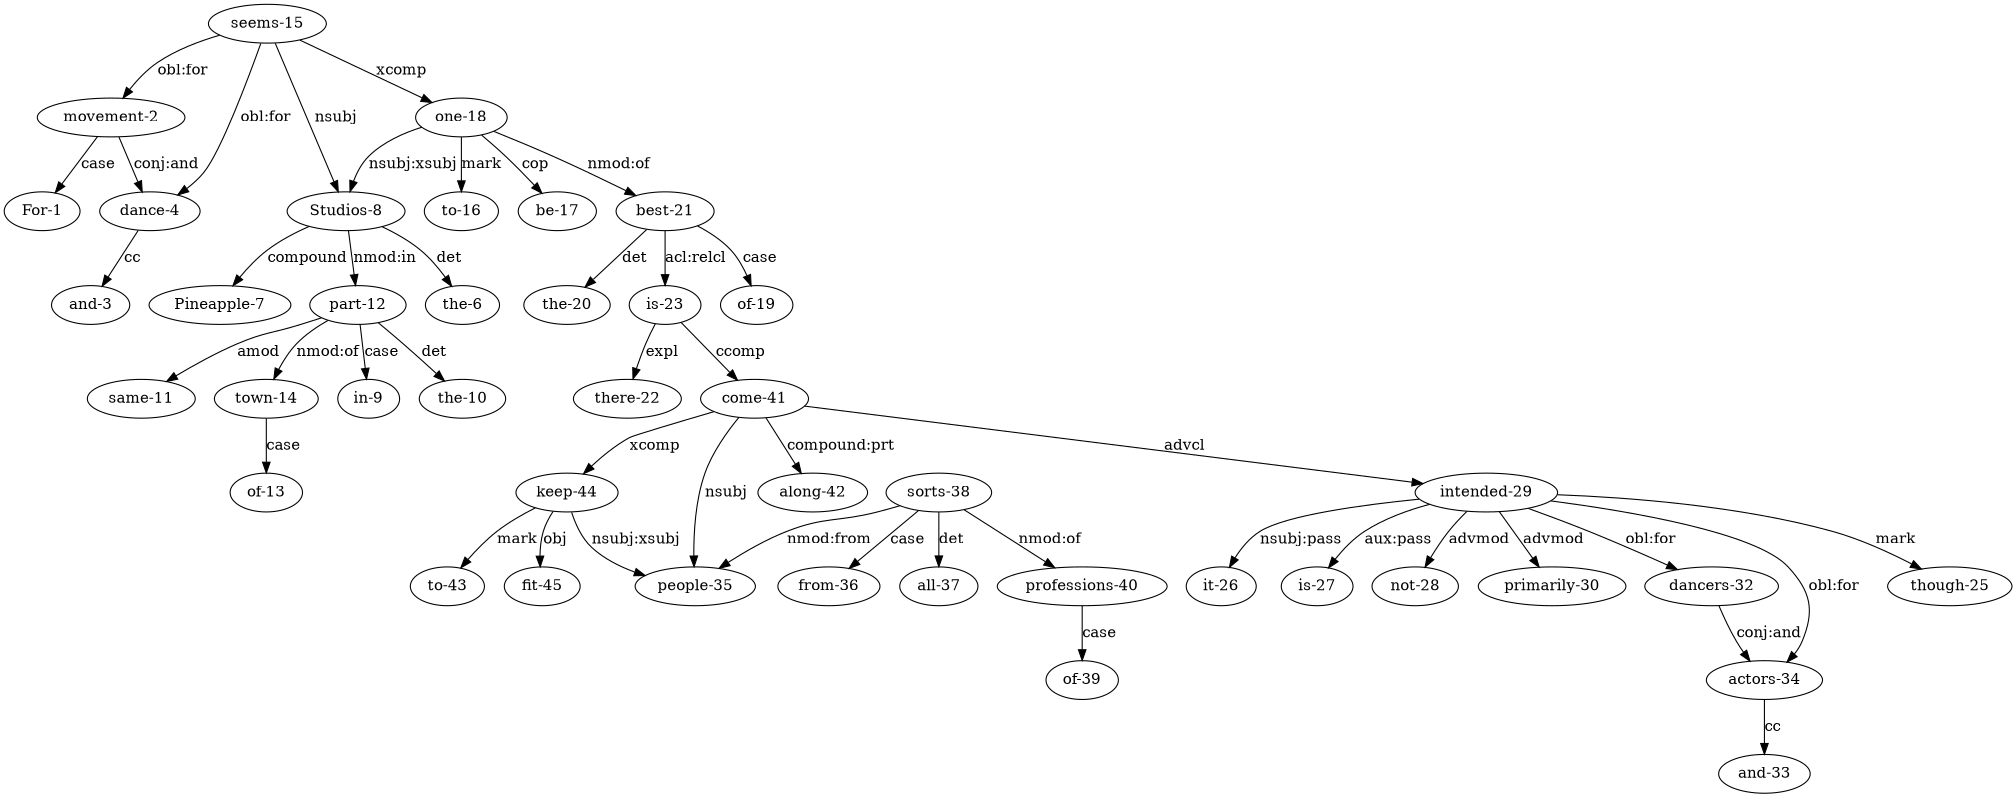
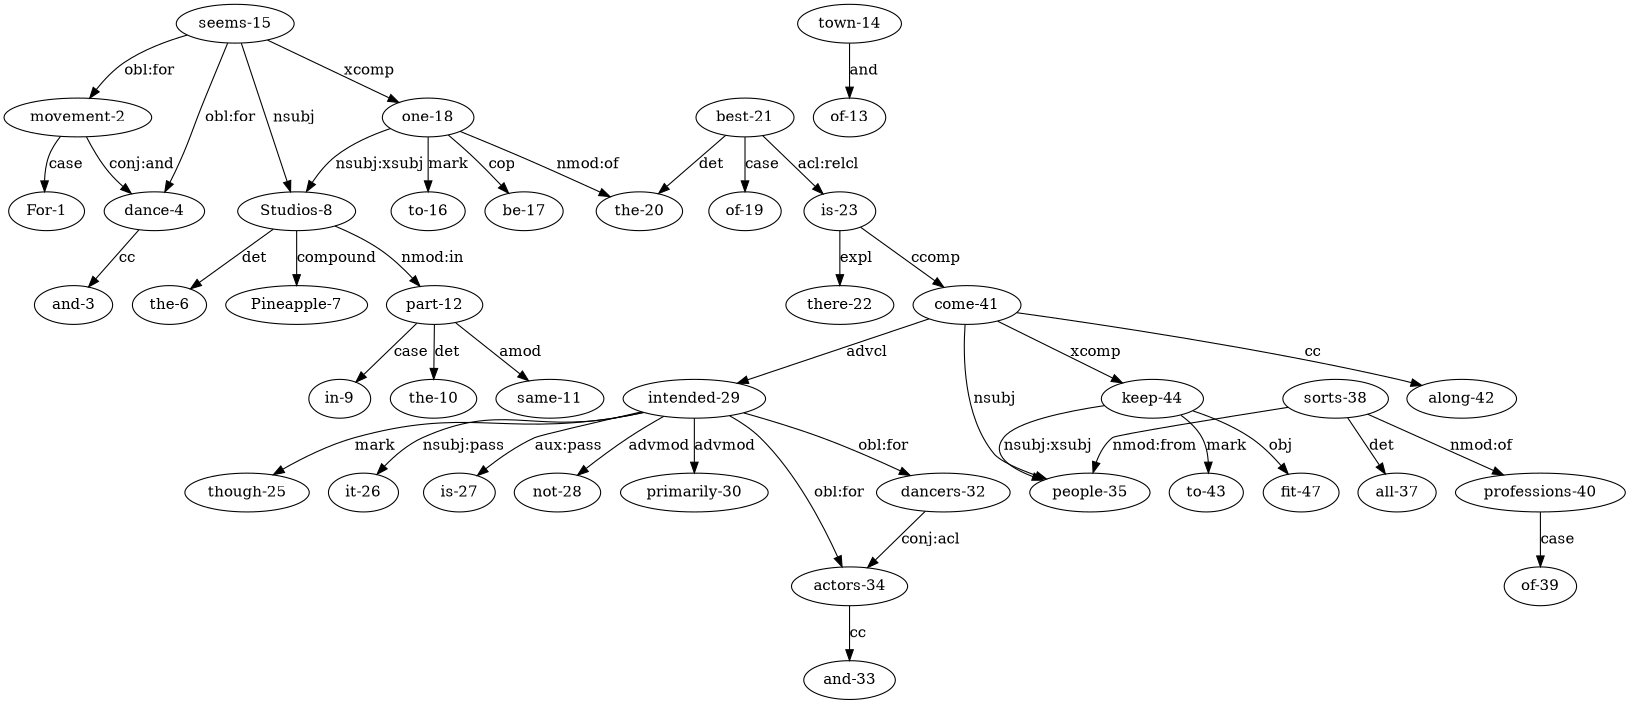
edge "one-18" -> "best-21": now "one-18" -> "the-20"
edge "part-12" -> "town-14": removed, label "nmod:of"
edge "town-14" -> "of-13": label "case" -> "and"
edge "come-41" -> "along-42": label "compound:prt" -> "cc"
node "fit-45": label "fit-45" -> "fit-47"
node "from-36": removed
edge "dancers-32" -> "actors-34": label "conj:and" -> "conj:acl"
